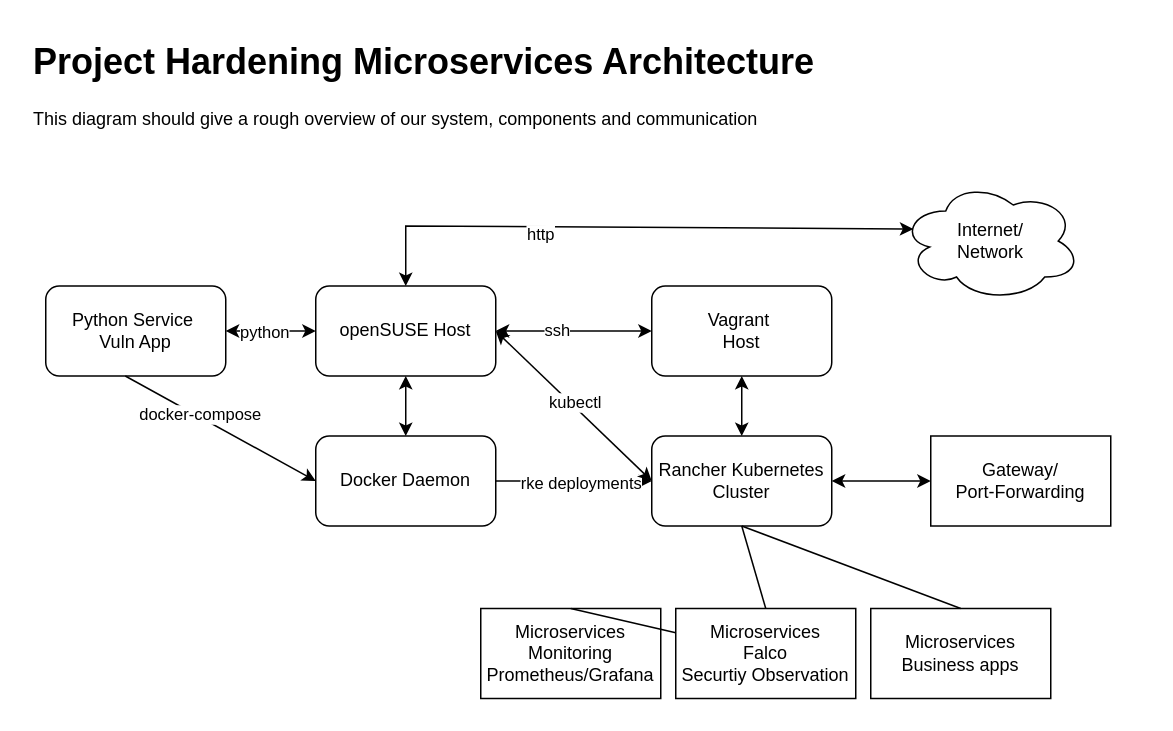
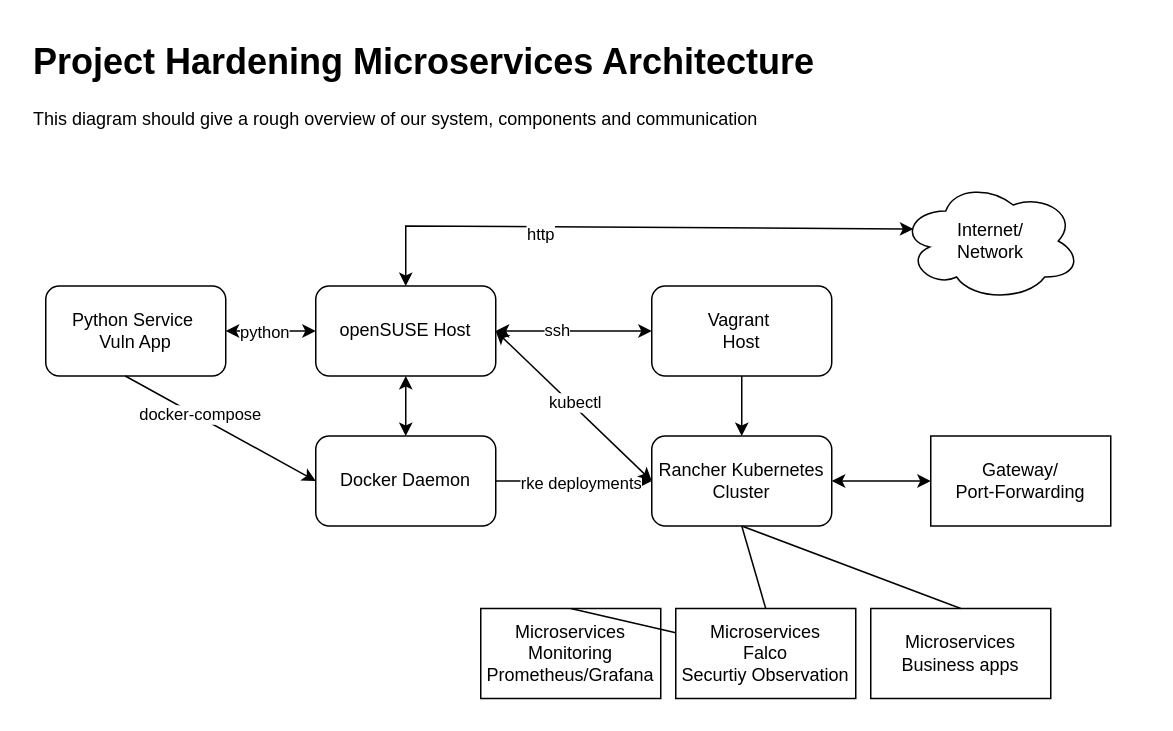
edge "Vagrant Host" -- "Rancher Kubernetes Cluster": arrowhead classic -> none
